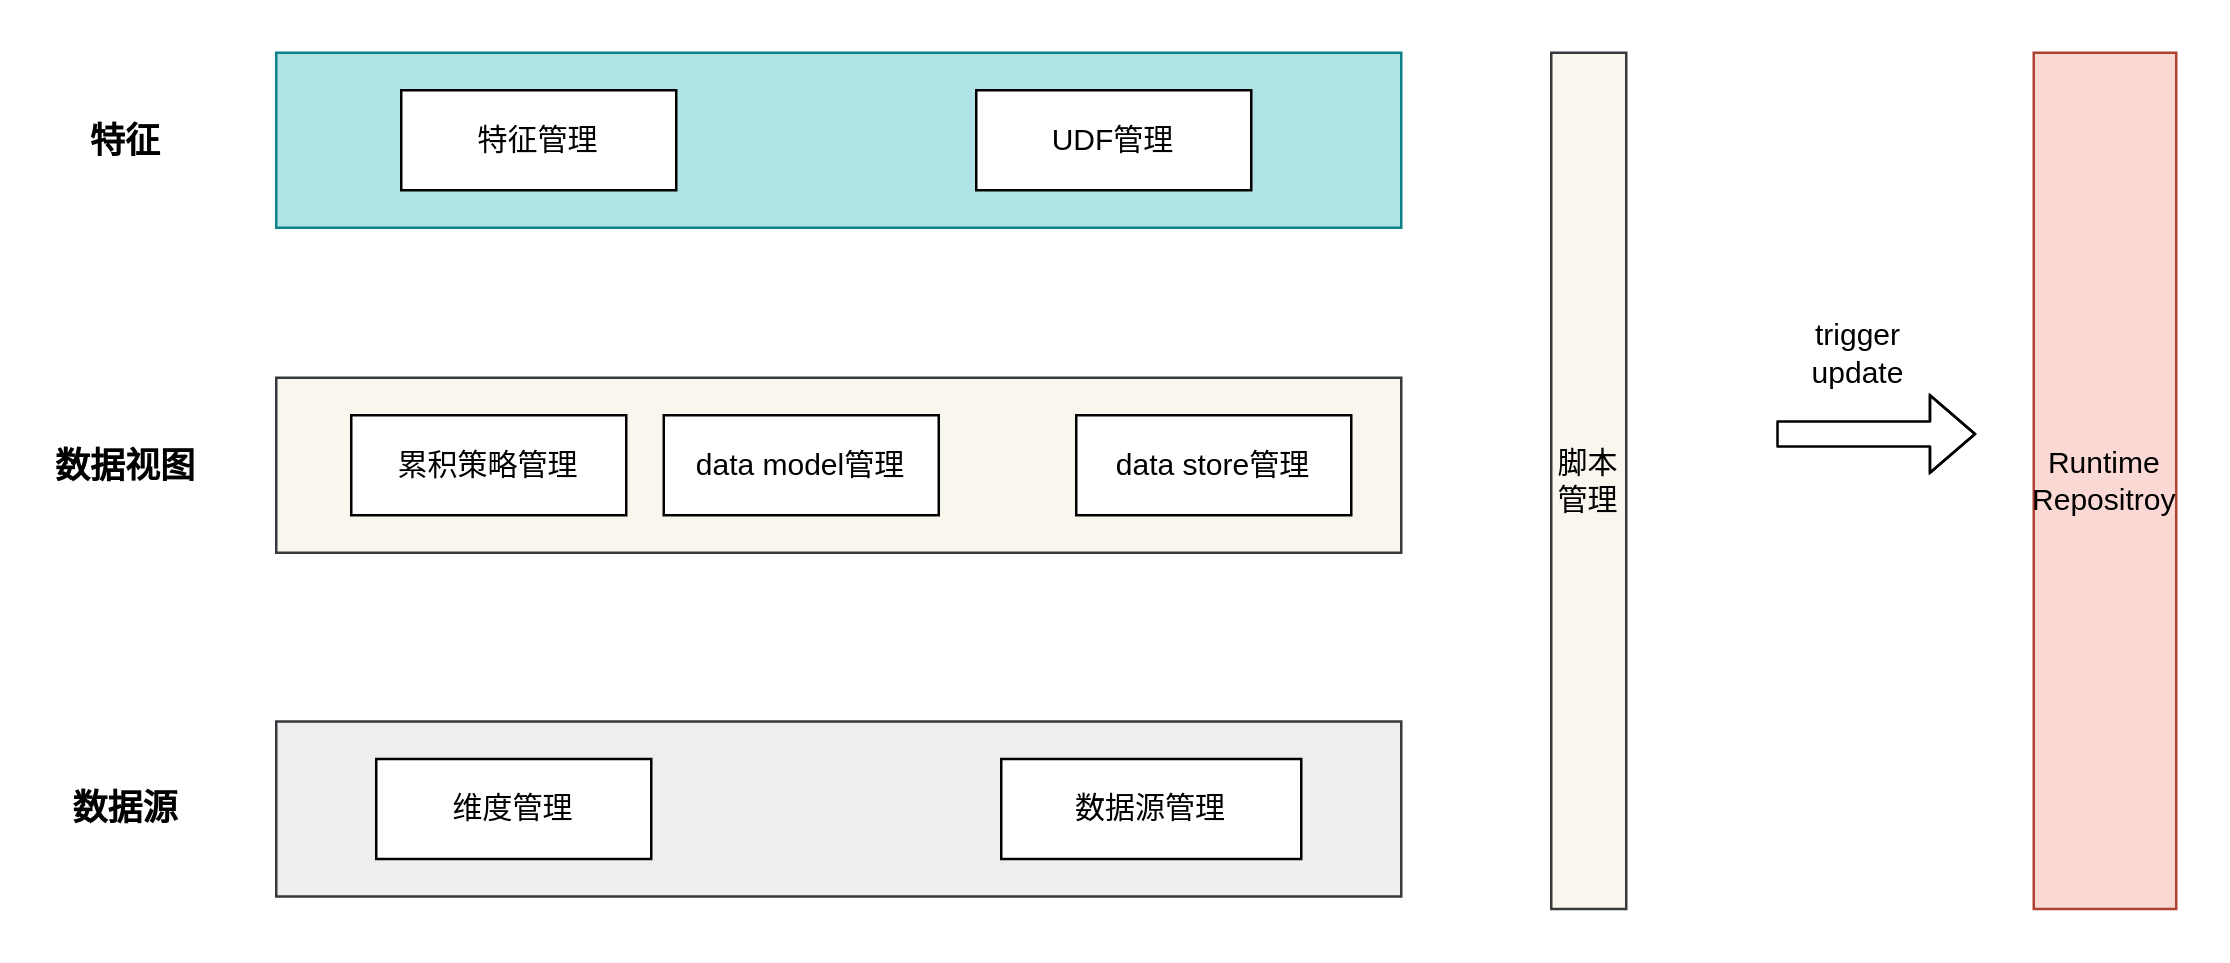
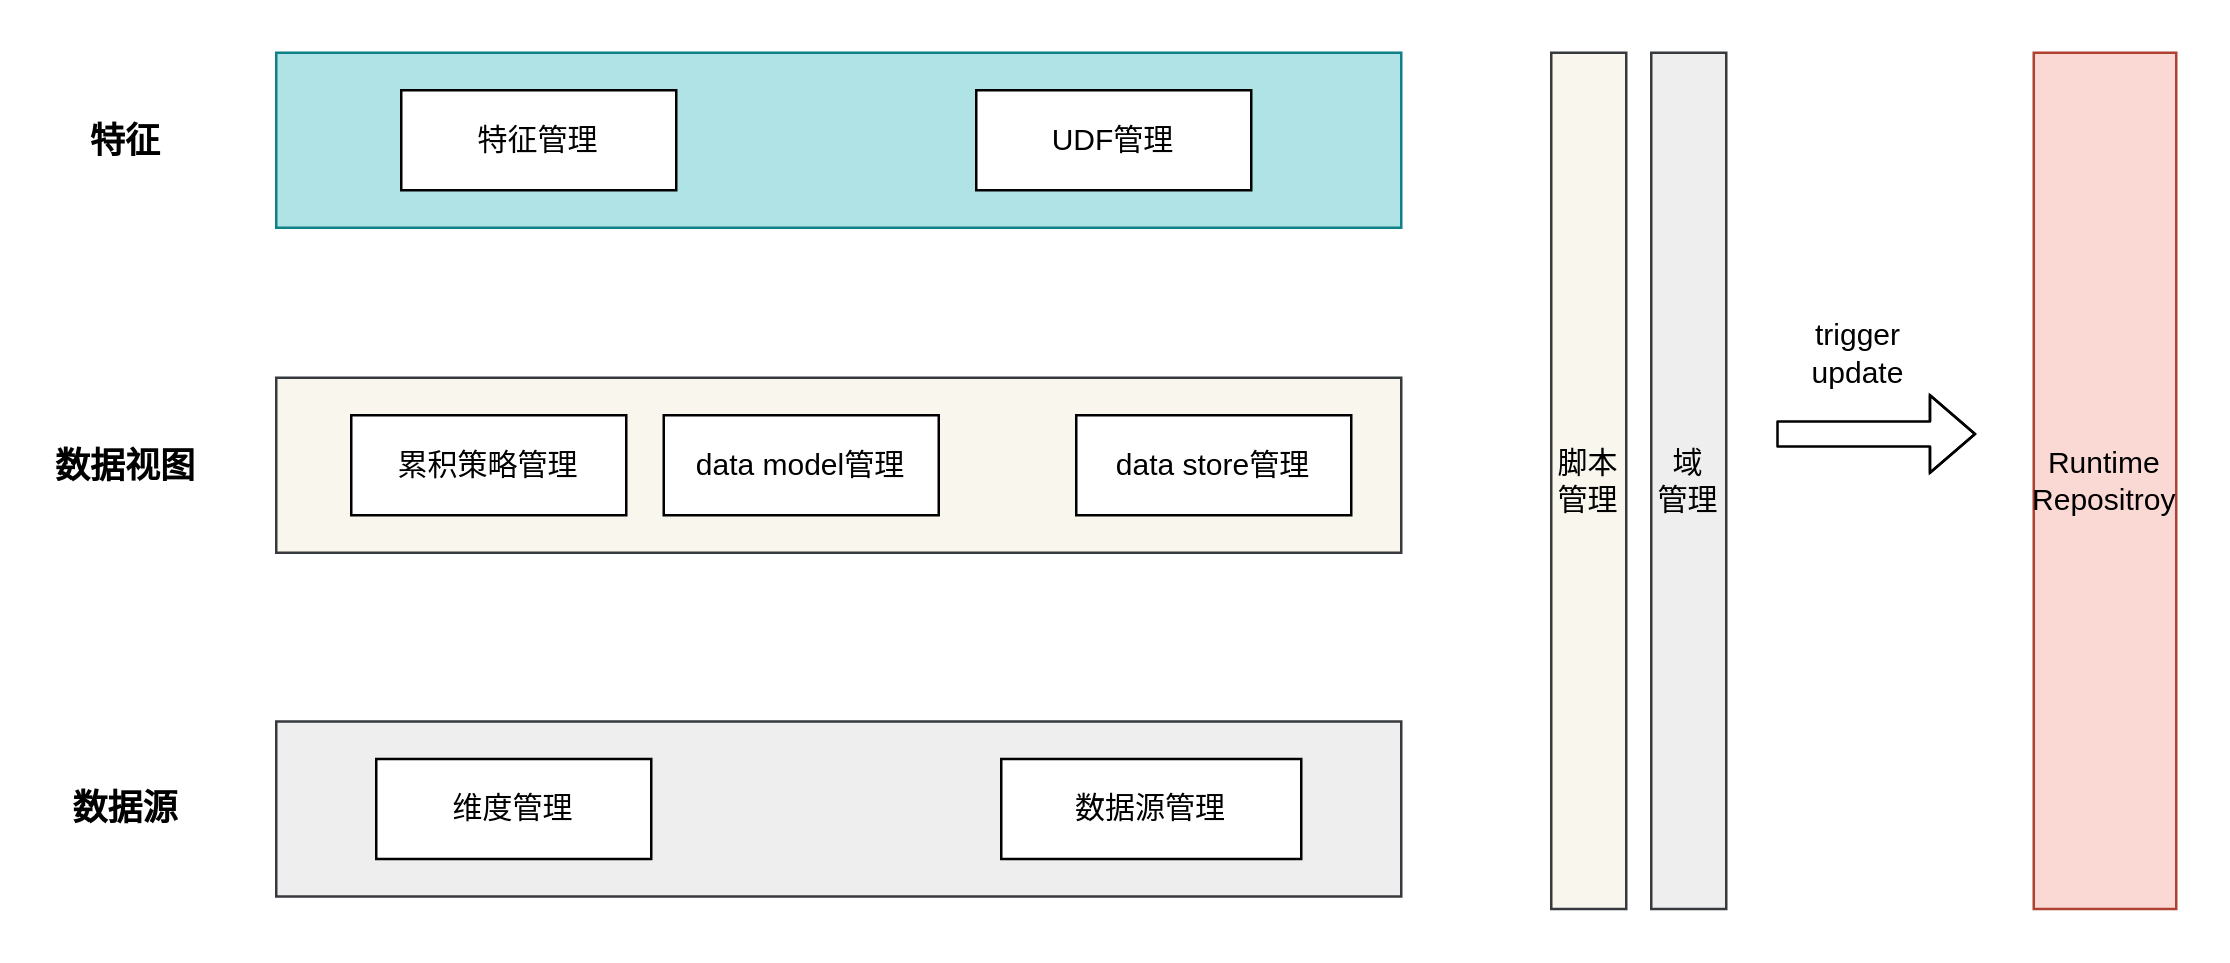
node "域 管理": added
